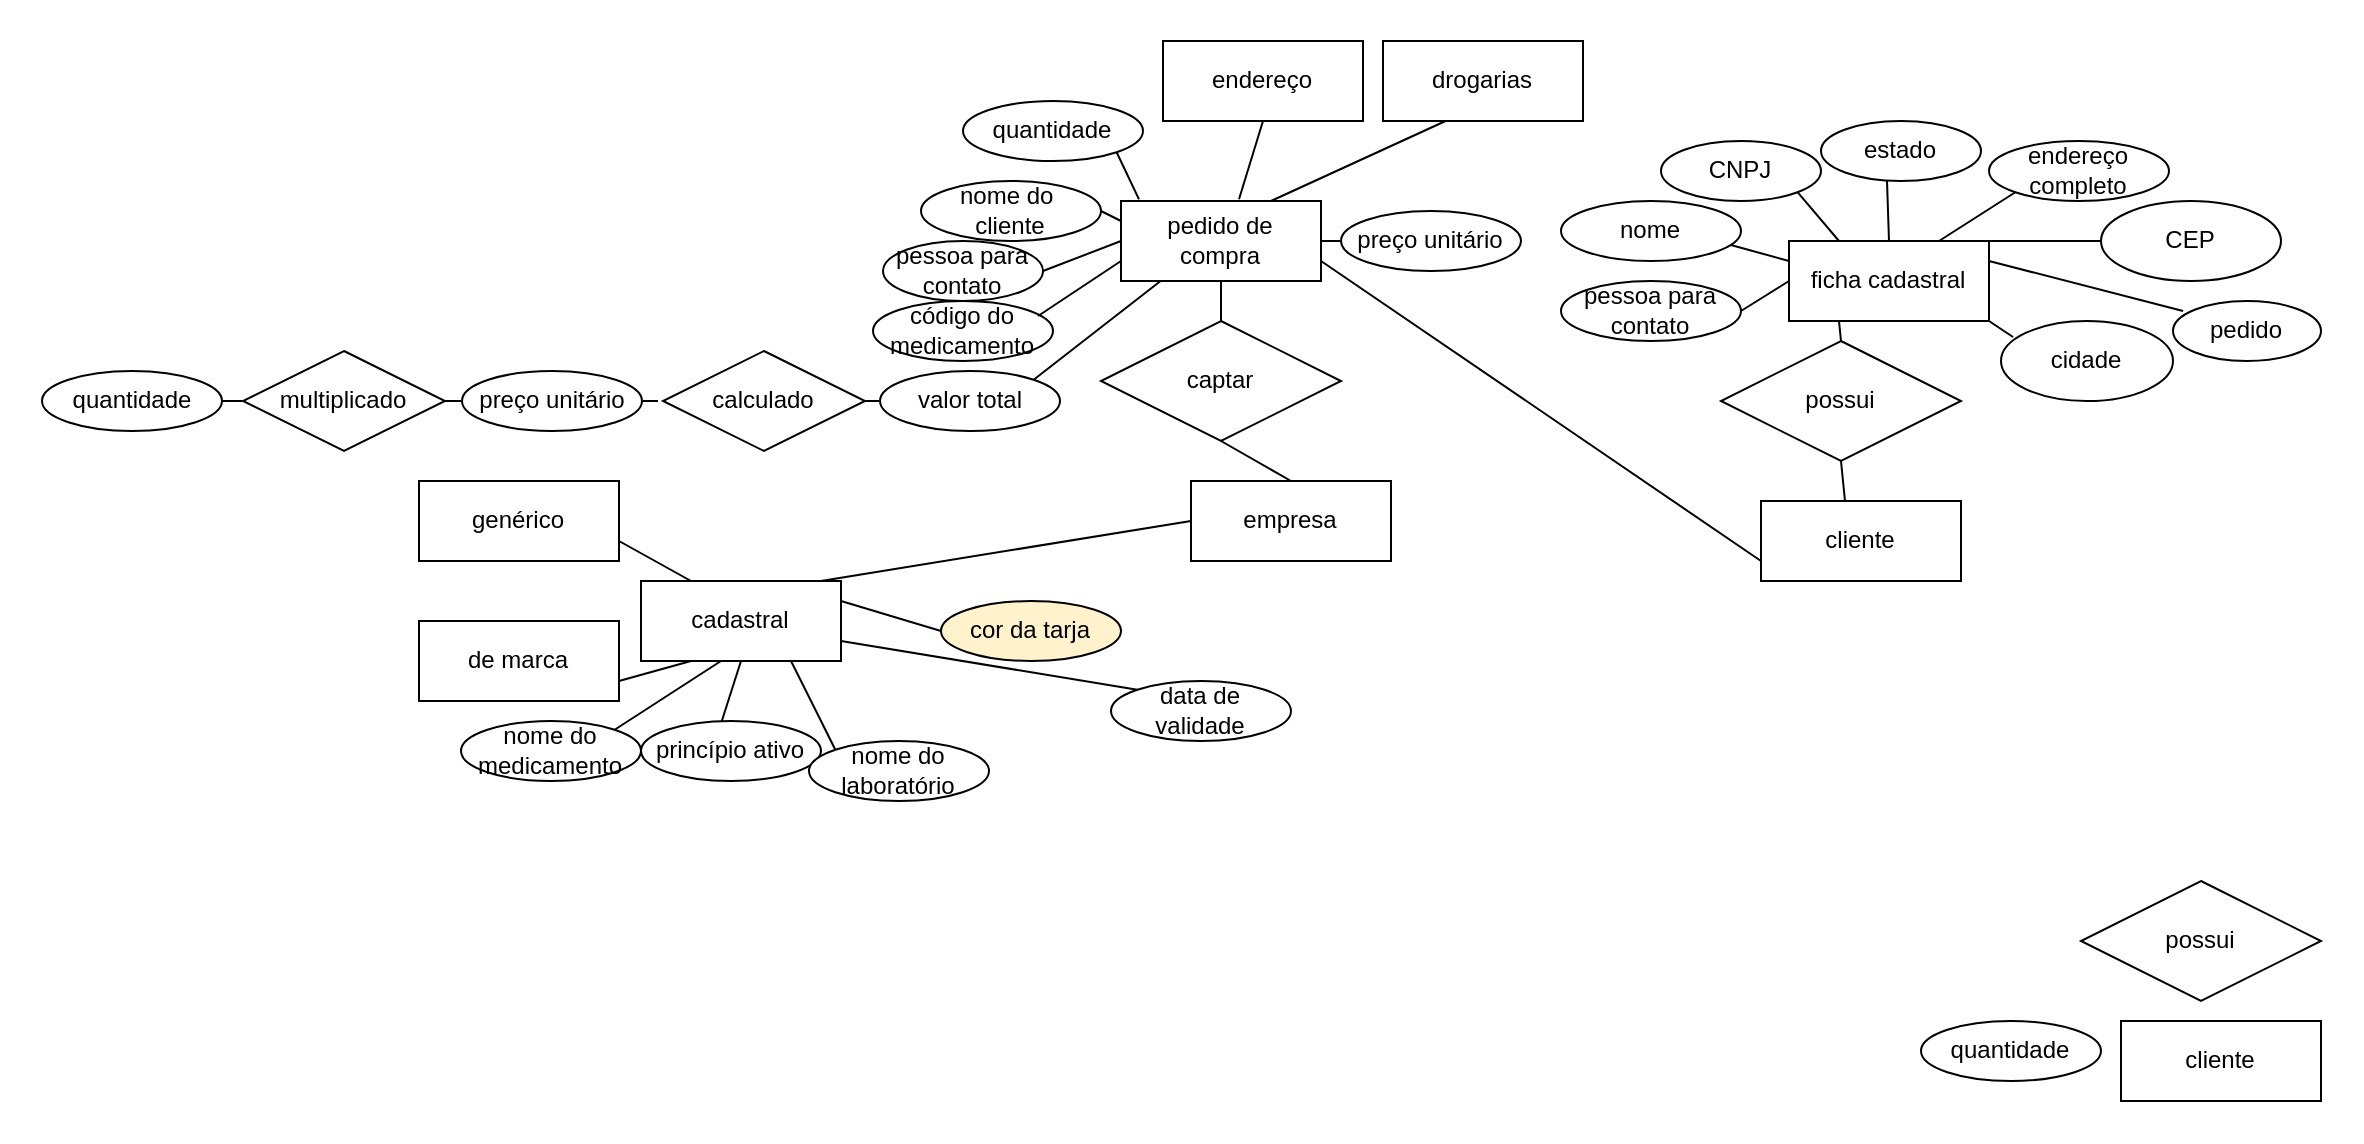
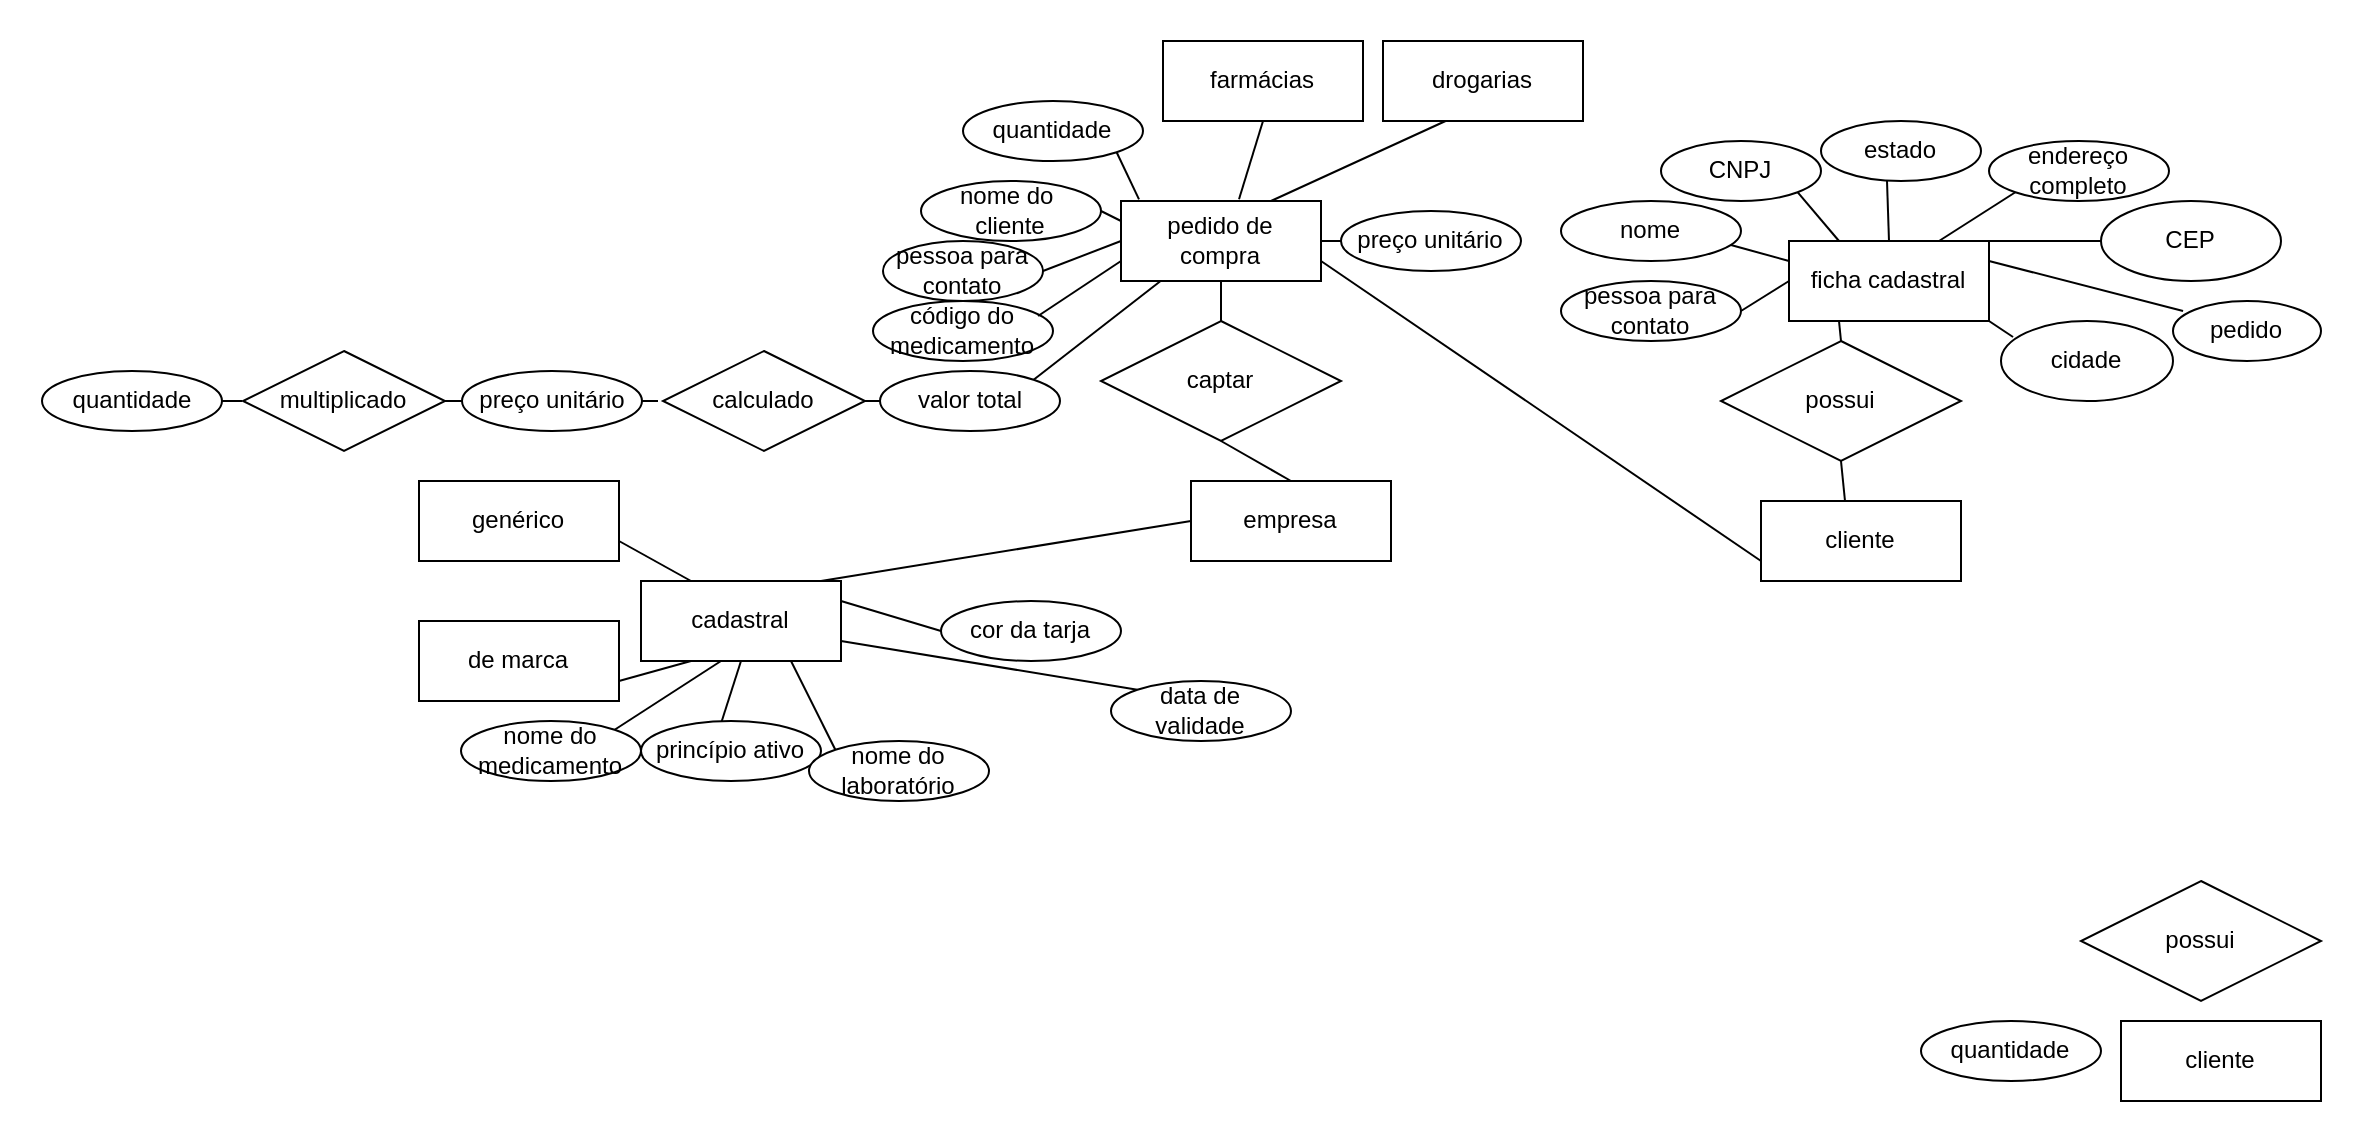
node "endereço": label "endereço" -> "farmácias"
node "cor da tarja": fillcolor #fff2cc -> #ffffff
